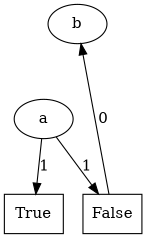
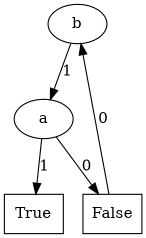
edge "b" -> "a": added, label "1"
edge "a" -> "False": label "1" -> "0"
